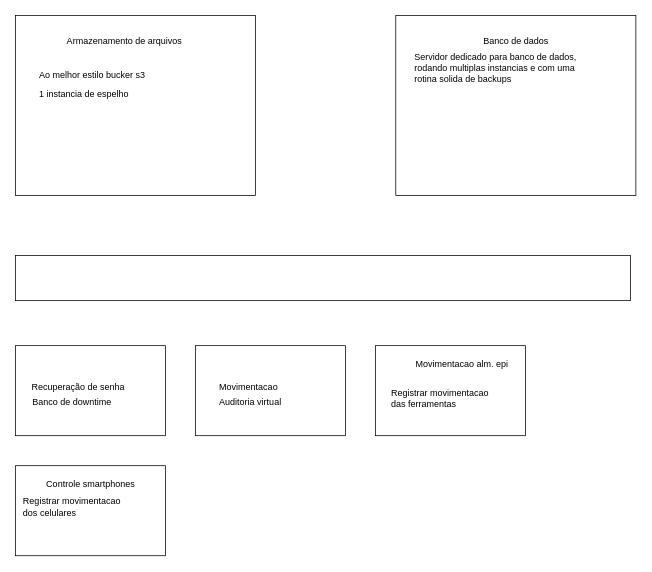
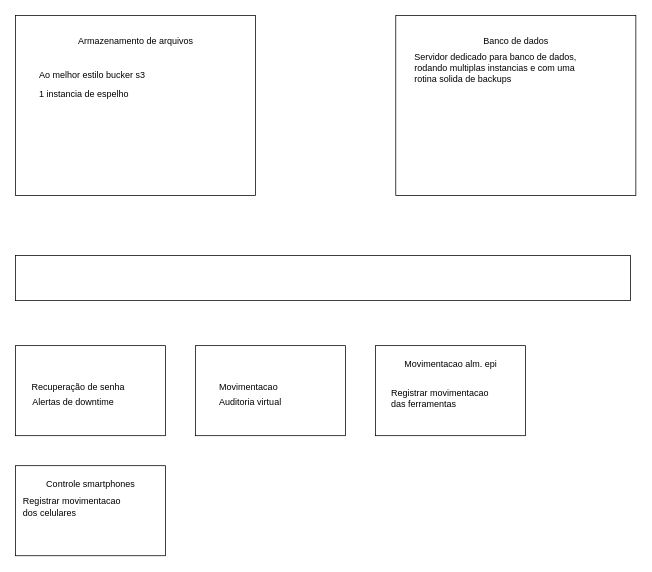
node "Armazenamento de arquivos": moved (124, 42) -> (135, 42)
node "Movimentacao alm. epi": moved (462, 364) -> (450, 364)
node "Banco de downtime": label "Banco de downtime" -> "Alertas de downtime"
